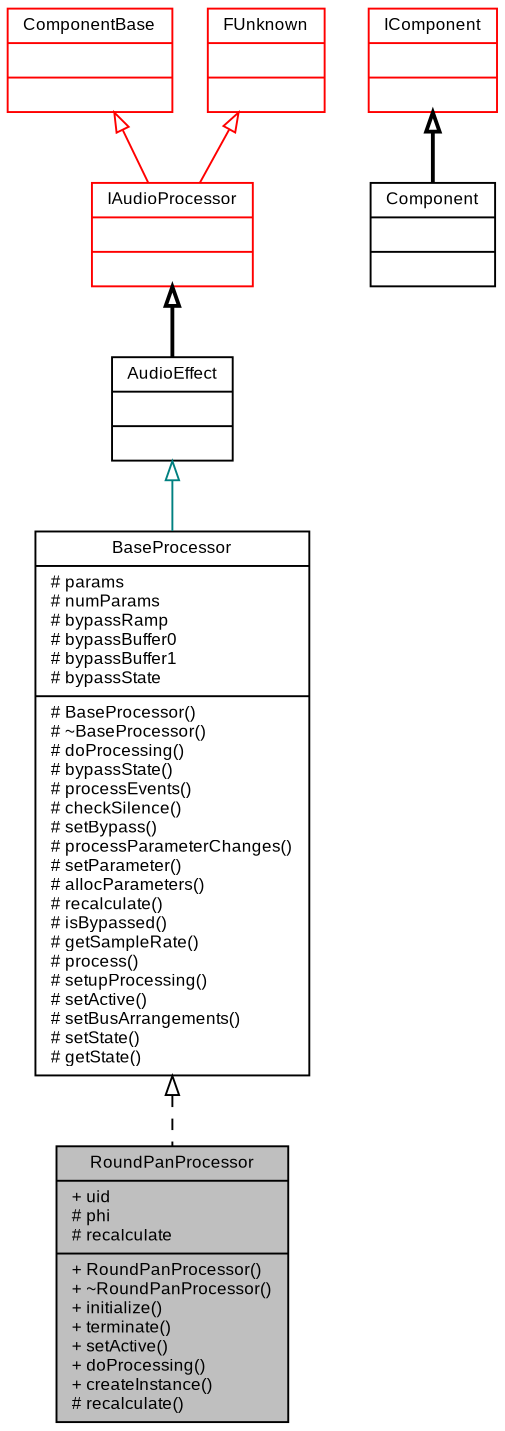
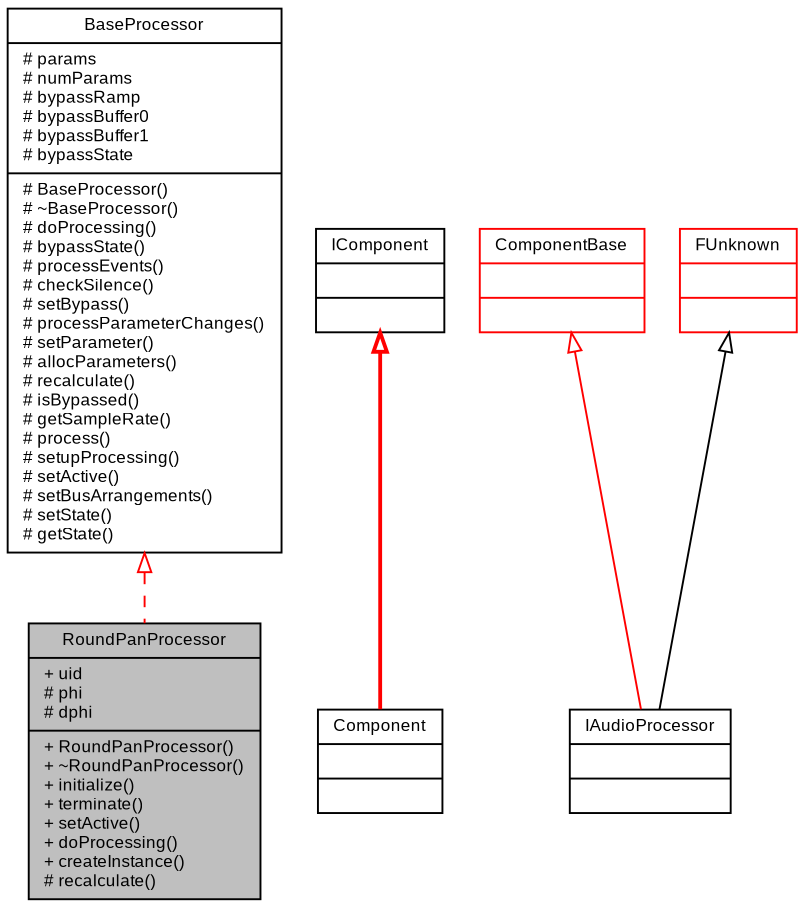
node "IComponent": color red -> black
edge "IAudioProcessor" -> "FUnknown": color red -> black
edge "Component" -> "IComponent": color black -> red
node "IAudioProcessor": color red -> black
node "AudioEffect": removed
edge "RoundPanProcessor" -> "BaseProcessor": color black -> red
node "RoundPanProcessor": text "# recalculate" -> "# dphi"
